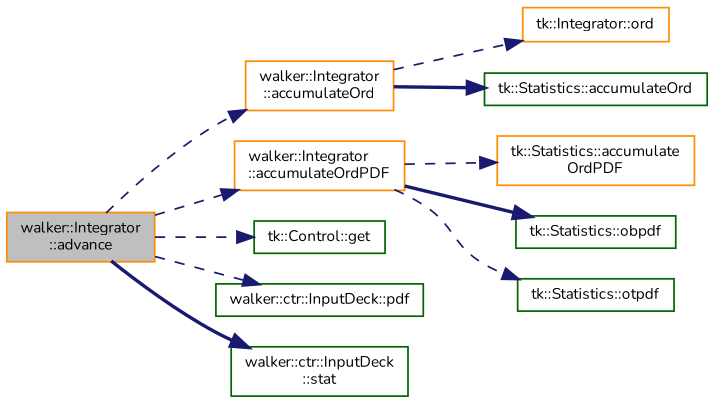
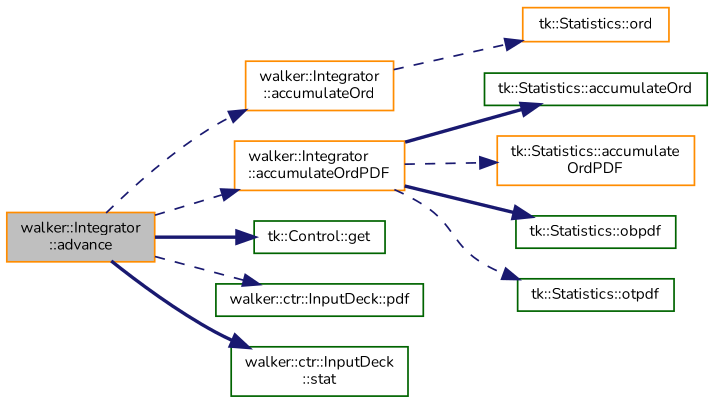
node "tk::Integrator::ord": label "tk::Integrator::ord" -> "tk::Statistics::ord"
edge "walker::Integrator ::accumulateOrd" -> "tk::Statistics::accumulateOrd": now "walker::Integrator ::accumulateOrdPDF" -> "tk::Statistics::accumulateOrd"
edge "walker::Integrator ::advance" -> "tk::Control::get": style dashed -> bold
